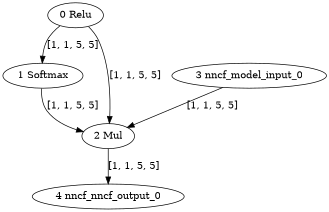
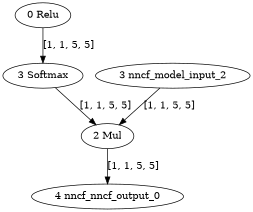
edge "0 Relu" -> "2 Mul": removed, label "[1, 1, 5, 5]"
node "1 Softmax": label "1 Softmax" -> "3 Softmax"
node "3 nncf_model_input_0": label "3 nncf_model_input_0" -> "3 nncf_model_input_2"
